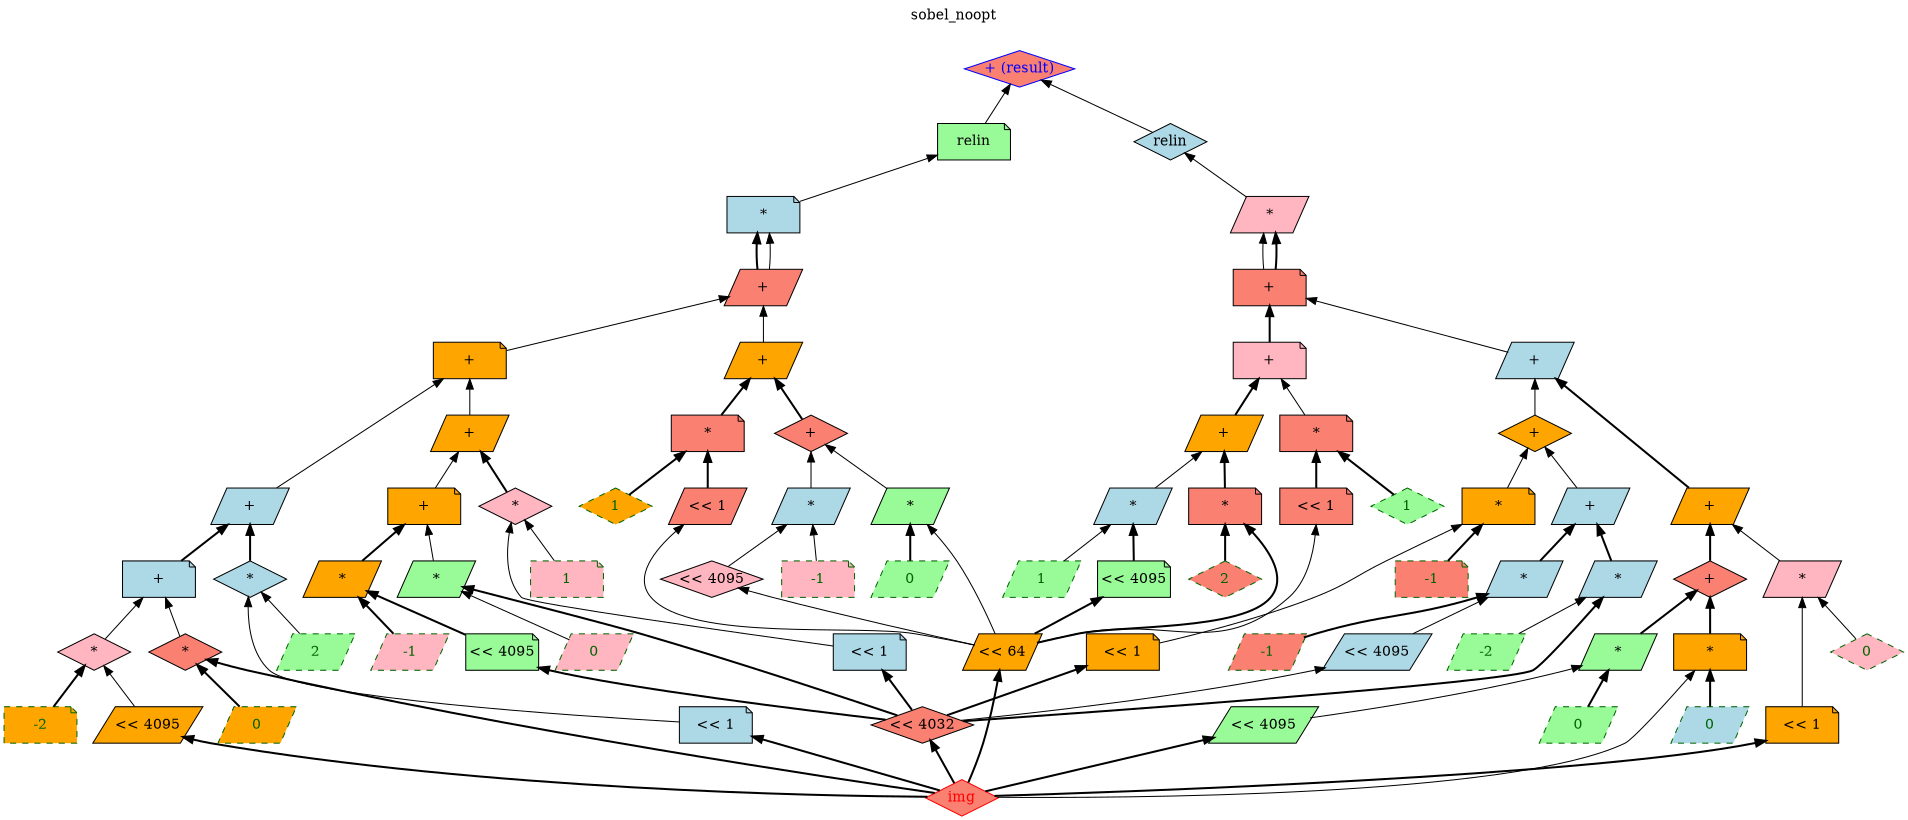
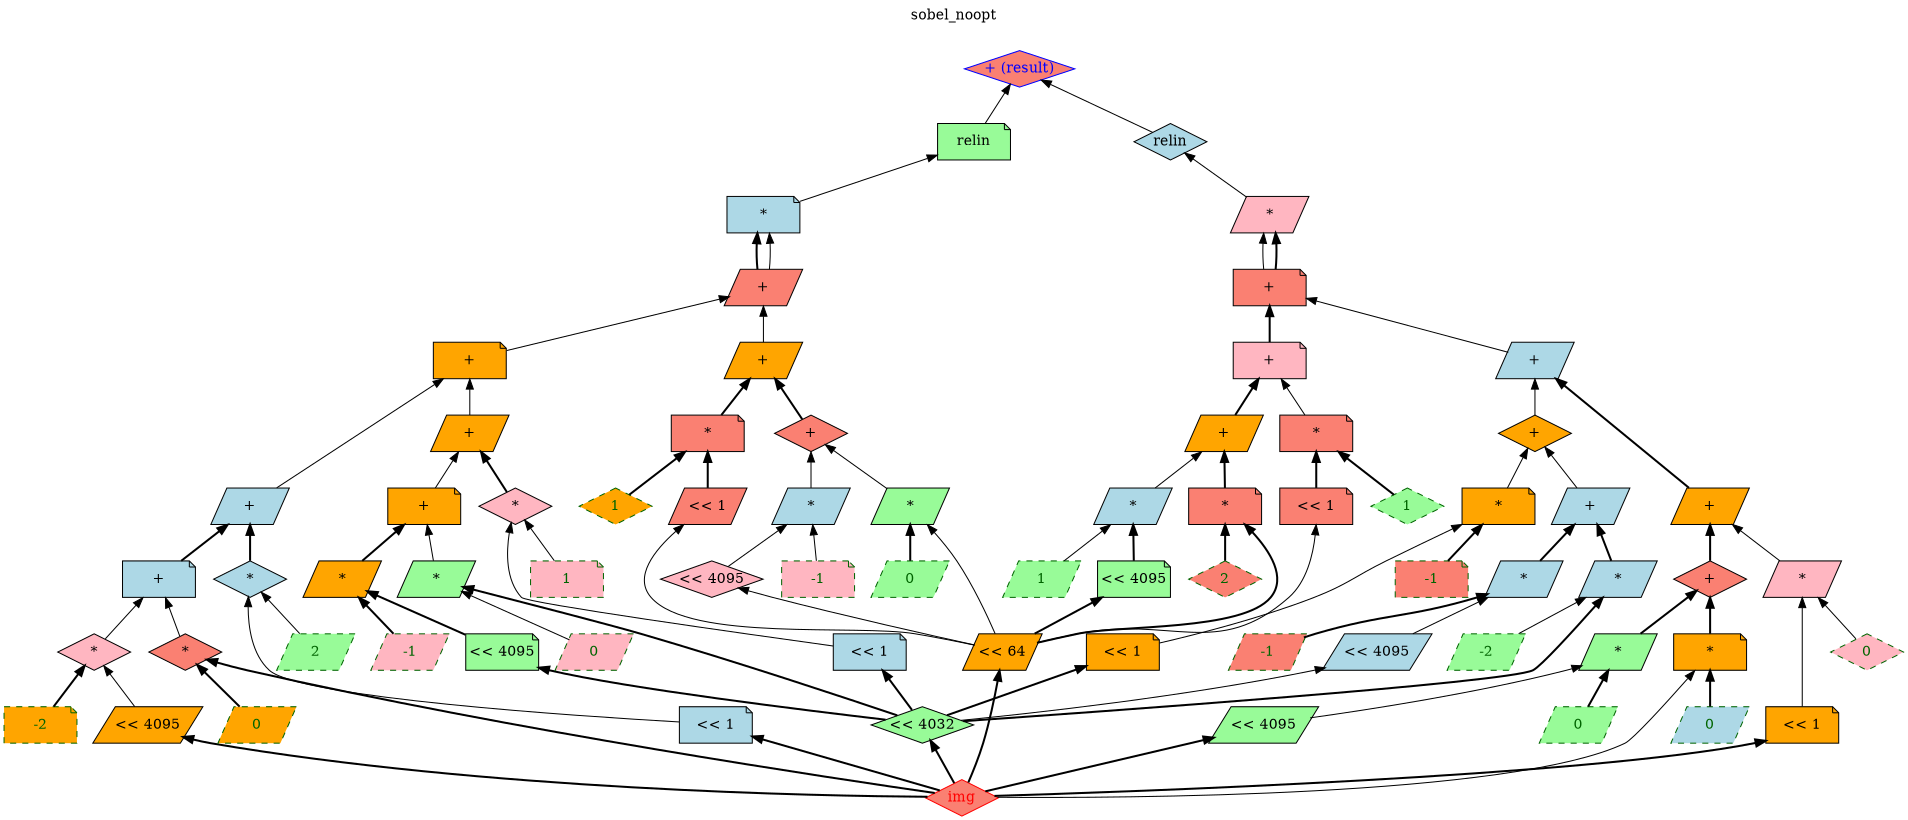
node "<< 4032": fillcolor salmon -> palegreen
